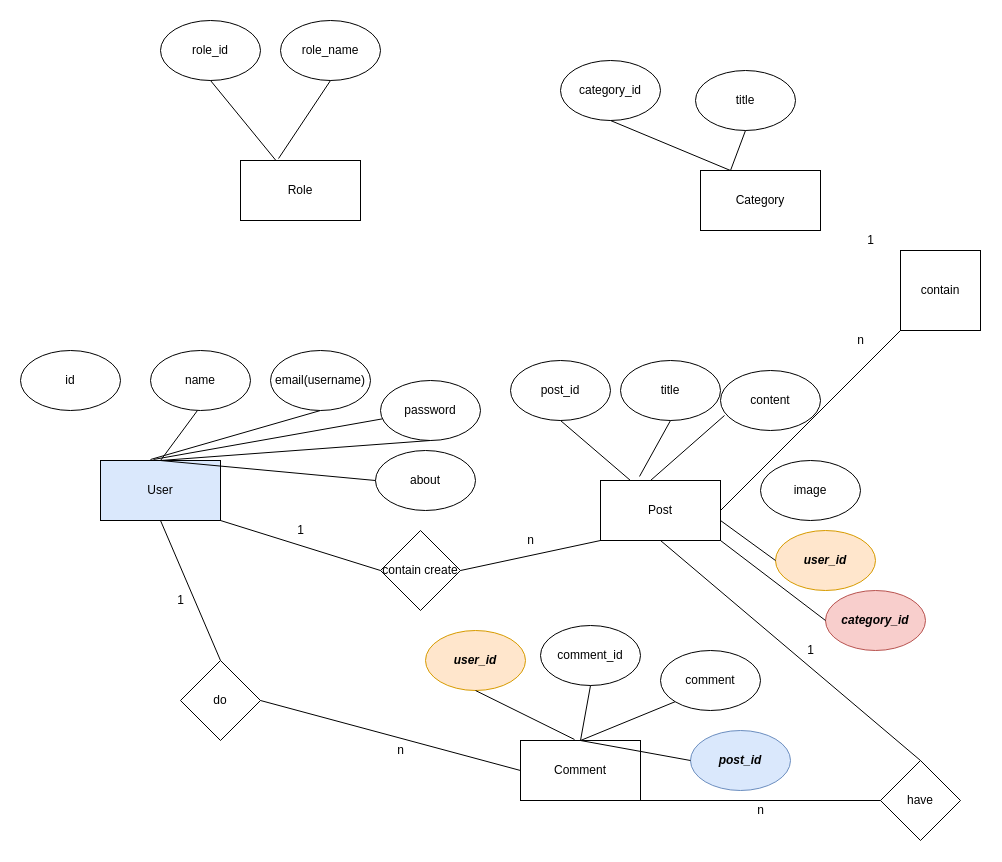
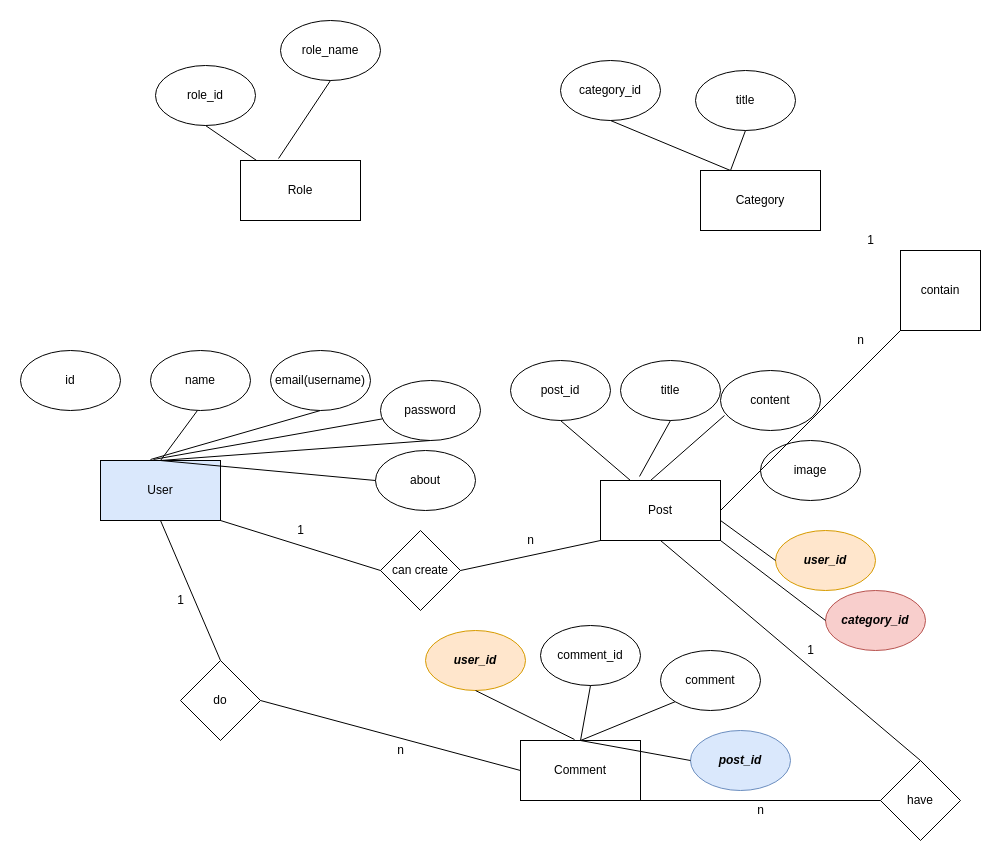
node "role_id": moved (211, 51) -> (206, 96)
node "image": moved (811, 491) -> (811, 471)
node "contain create": label "contain create" -> "can create"
